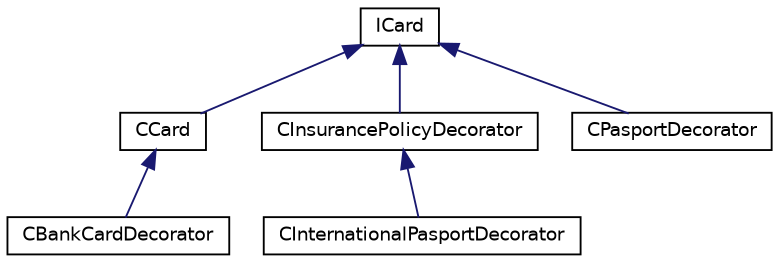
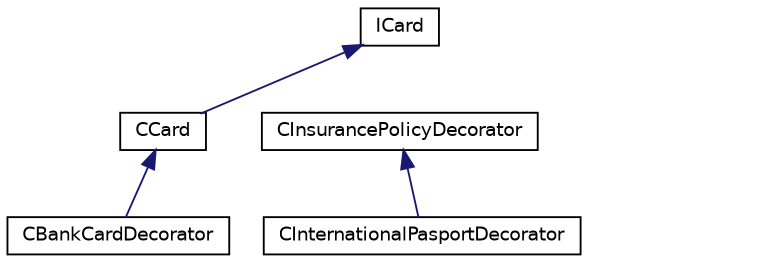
edge "CInsurancePolicyDecorator" -> "ICard": removed
node "CPasportDecorator": removed
